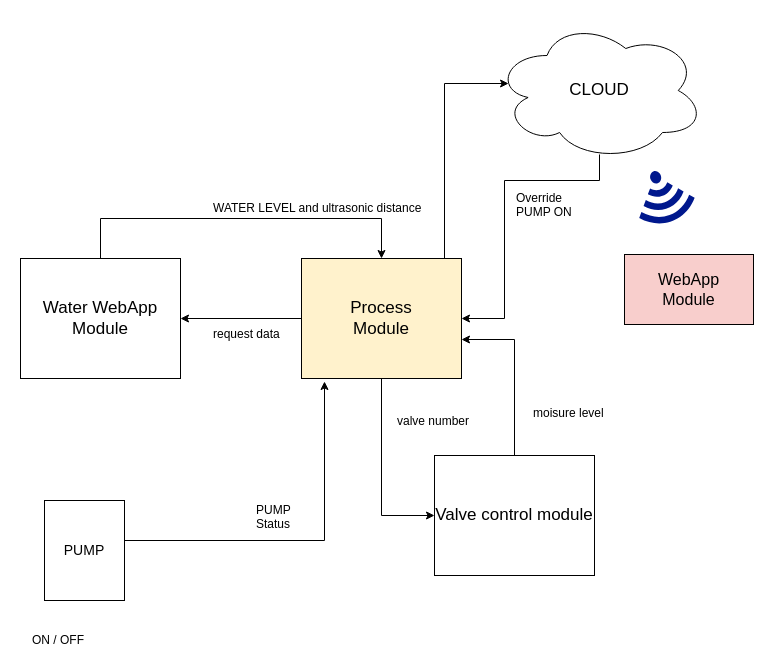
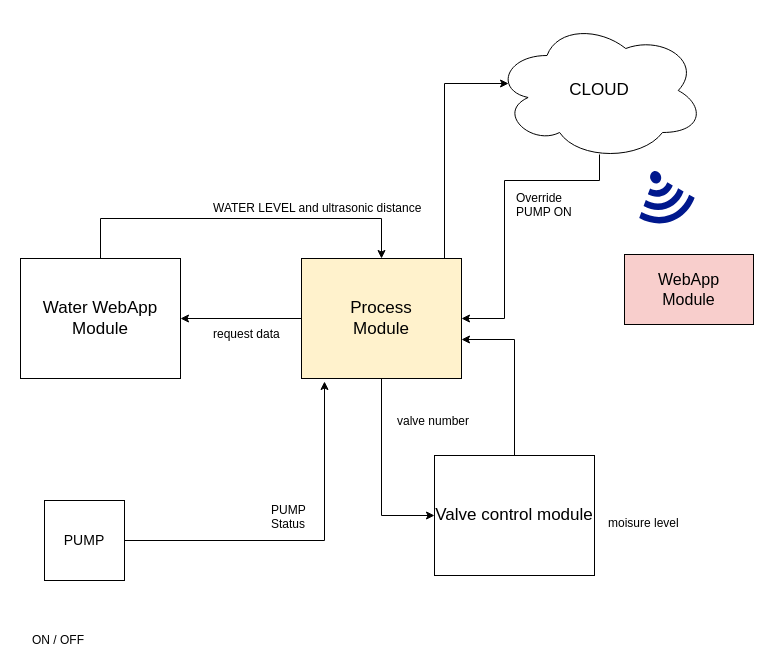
node "moisure level": moved (577, 414) -> (652, 524)
node "PUMP Status": moved (280, 516) -> (295, 516)
node "PUMP": size 80x100 -> 80x80
